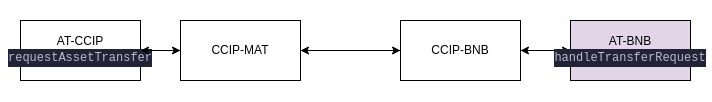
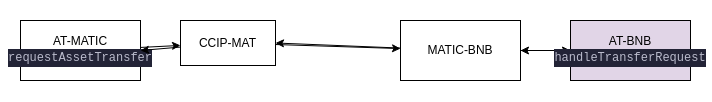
node "AT-CCIP requestAssetTransfer": label "AT-CCIP requestAssetTransfer" -> "AT-MATIC requestAssetTransfer"
node "CCIP-MAT": size 120x60 -> 95x45
node "CCIP-BNB": label "CCIP-BNB" -> "MATIC-BNB"
